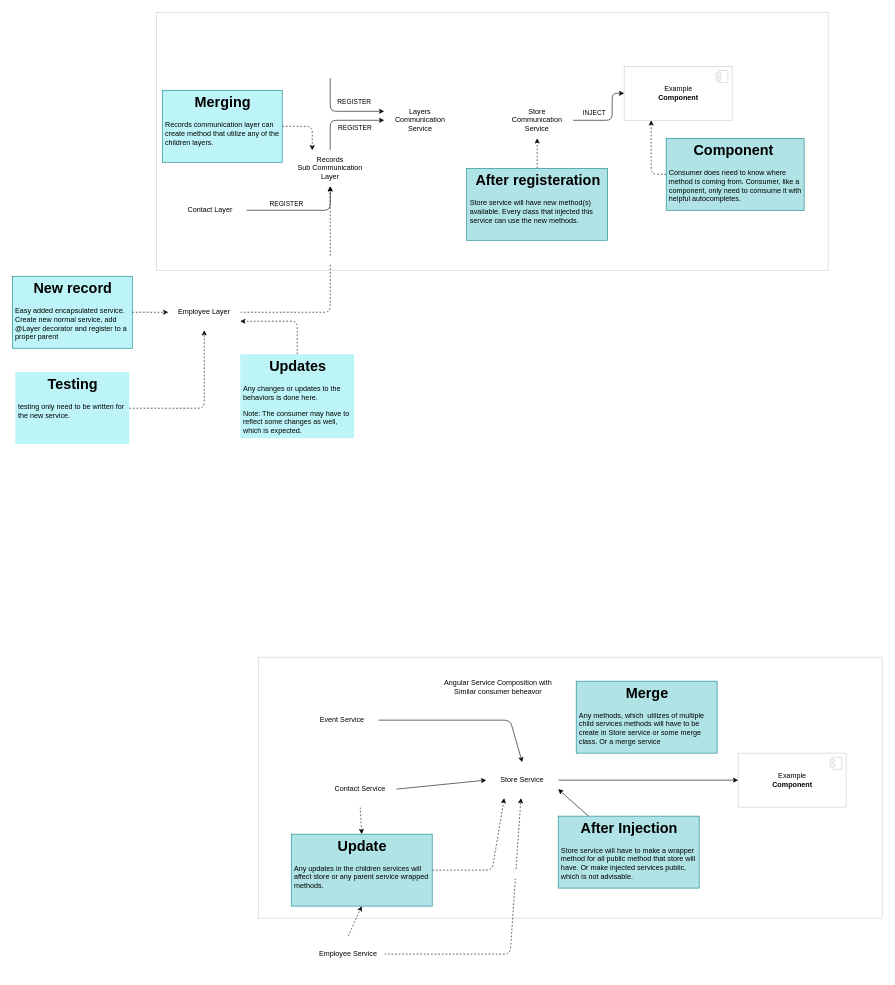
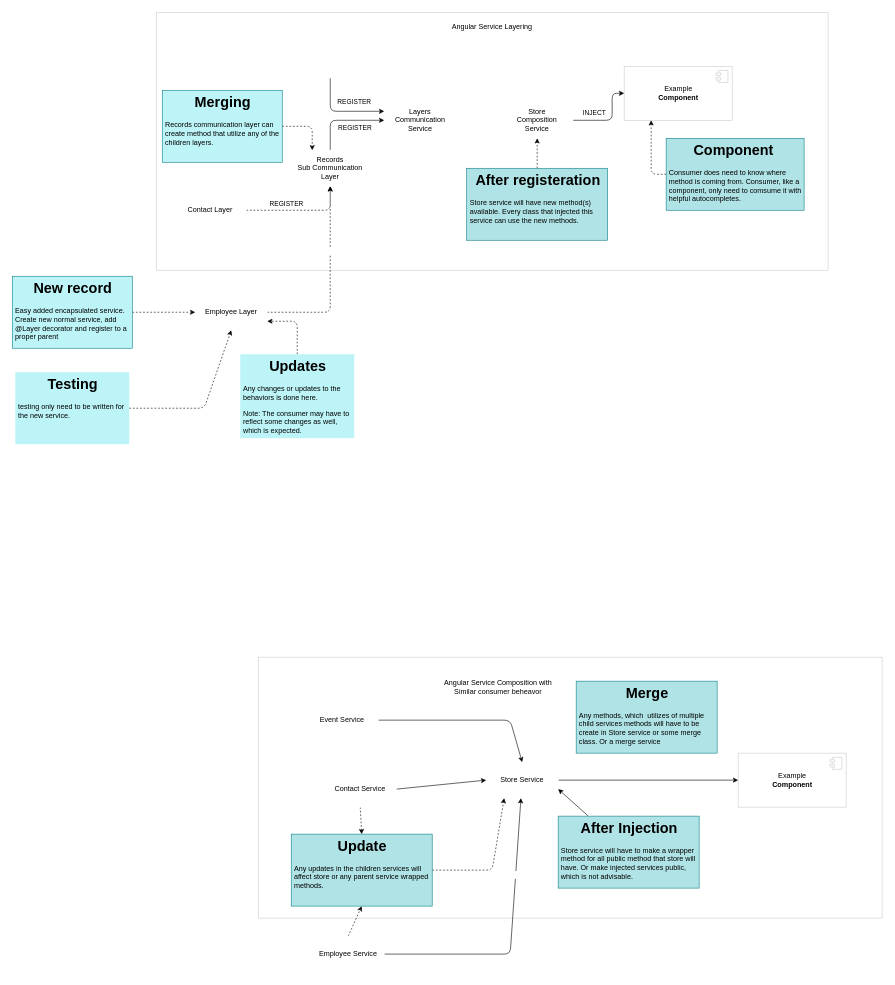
node "Angular Service Layering": added
node "Store Communication Service": label "Store Communication Service" -> "Store Composition Service"
edge "Contact Layer" -> "Records Sub Communication Layer": style solid -> dashed
node "Employee Layer": moved (204, 312) -> (231, 312)
edge "Employee Service" -> "Store Service": style dashed -> solid
